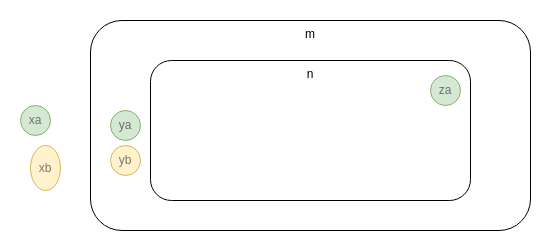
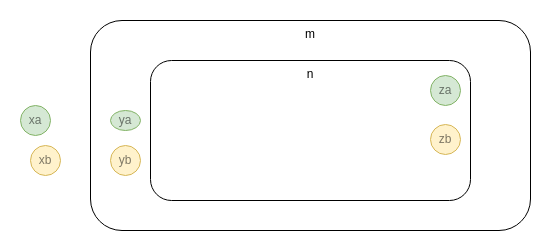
node "ya": size 30x30 -> 30x20
node "zb": added
node "xb": size 30x45 -> 30x30
